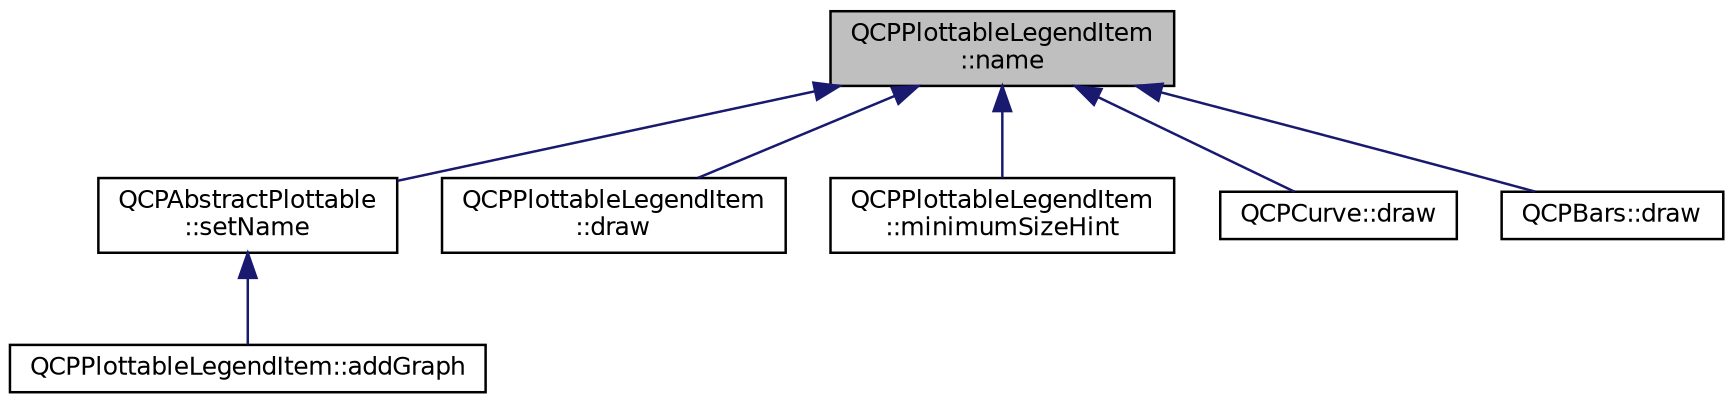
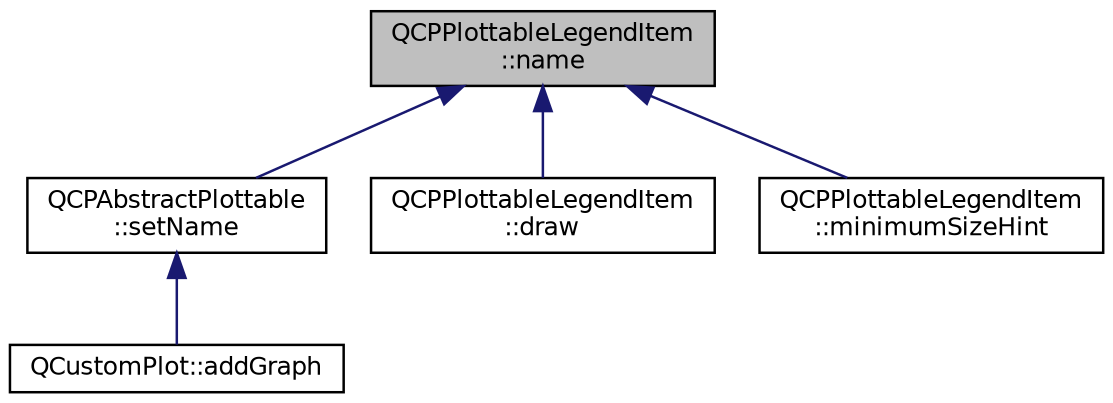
node "QCPCurve::draw": removed
node "QCPBars::draw": removed
node "QCPPlottableLegendItem::addGraph": label "QCPPlottableLegendItem::addGraph" -> "QCustomPlot::addGraph"
